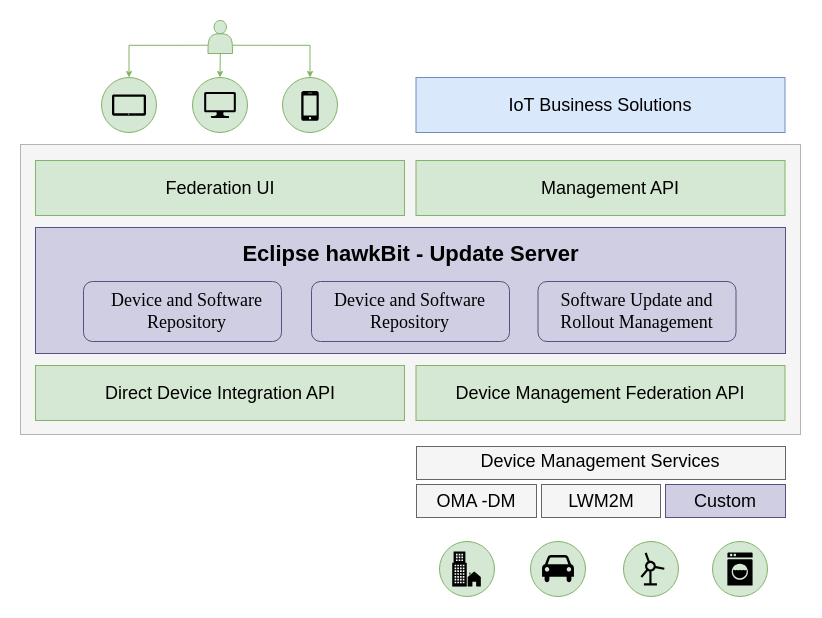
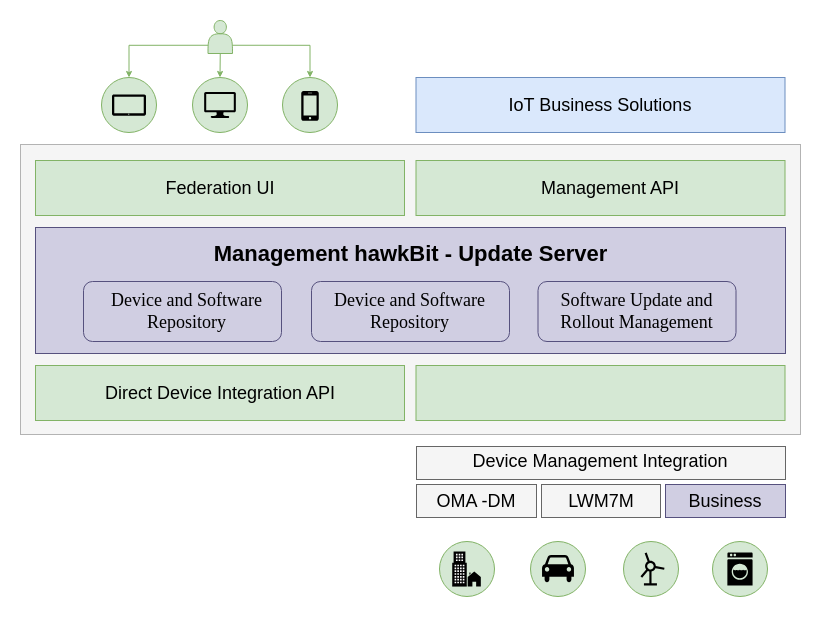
node "Eclipse hawkBit - Update Server": label "Eclipse hawkBit - Update Server" -> "Management hawkBit - Update Server"
node "Device Management Federation API": removed
node "Device Management Services": label "Device Management Services" -> "Device Management Integration"
node "LWM2M": label "LWM2M" -> "LWM7M"
node "Custom": label "Custom" -> "Business"
